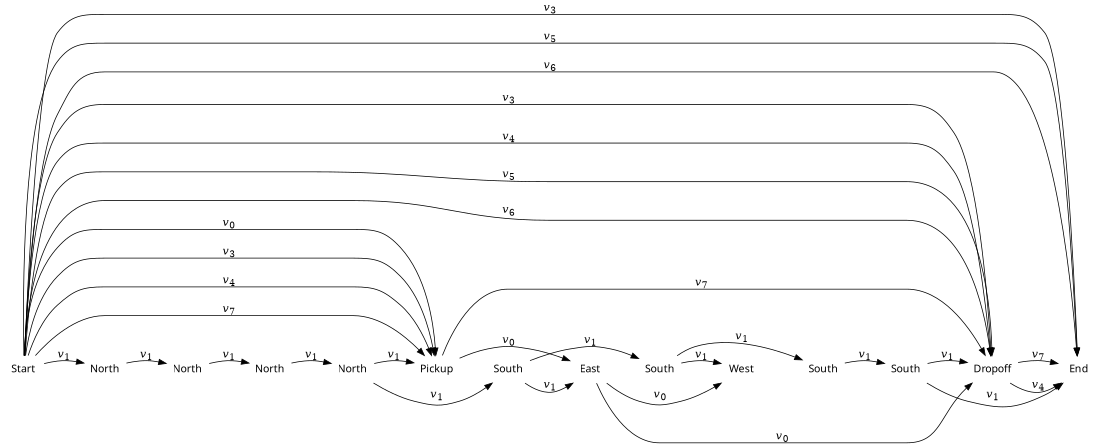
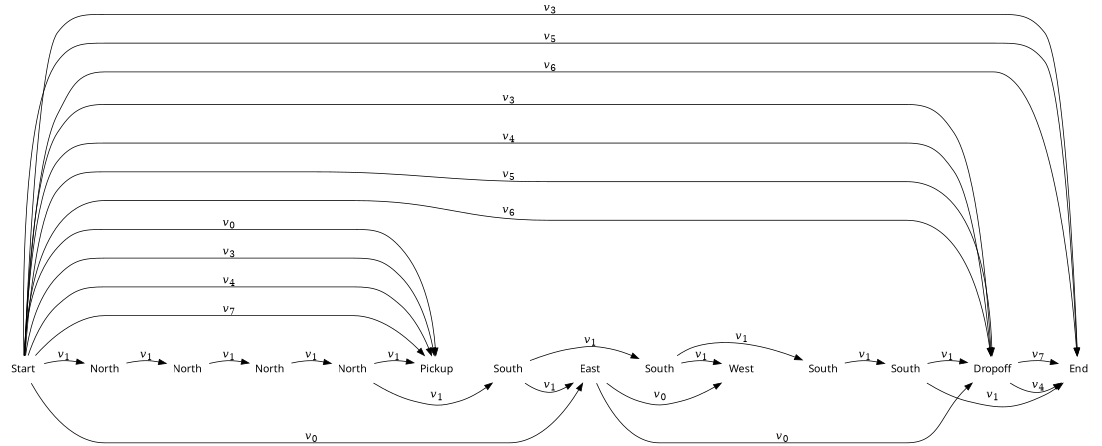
edge "Pickup" -> "Dropoff": removed, label "v 7"
edge "Pickup" -> "East": now "Start" -> "East"
